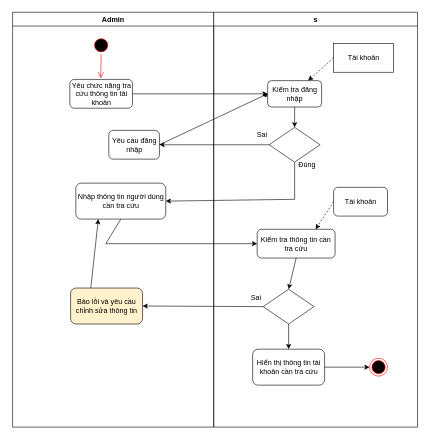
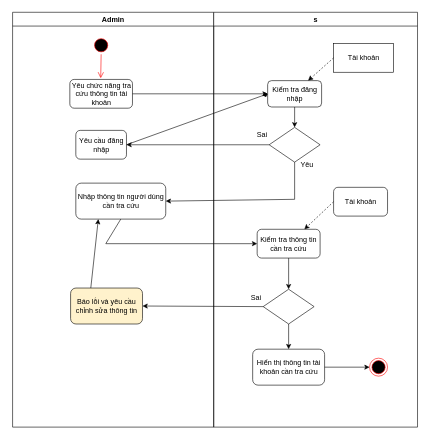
node "Yêu cầu đăng nhập": moved (134, 145) -> (101, 145)
node "Đúng": label "Đúng" -> "Yêu"
node "Kiểm tra thông tin cần tra cứu": size 78x29 -> 63x29
